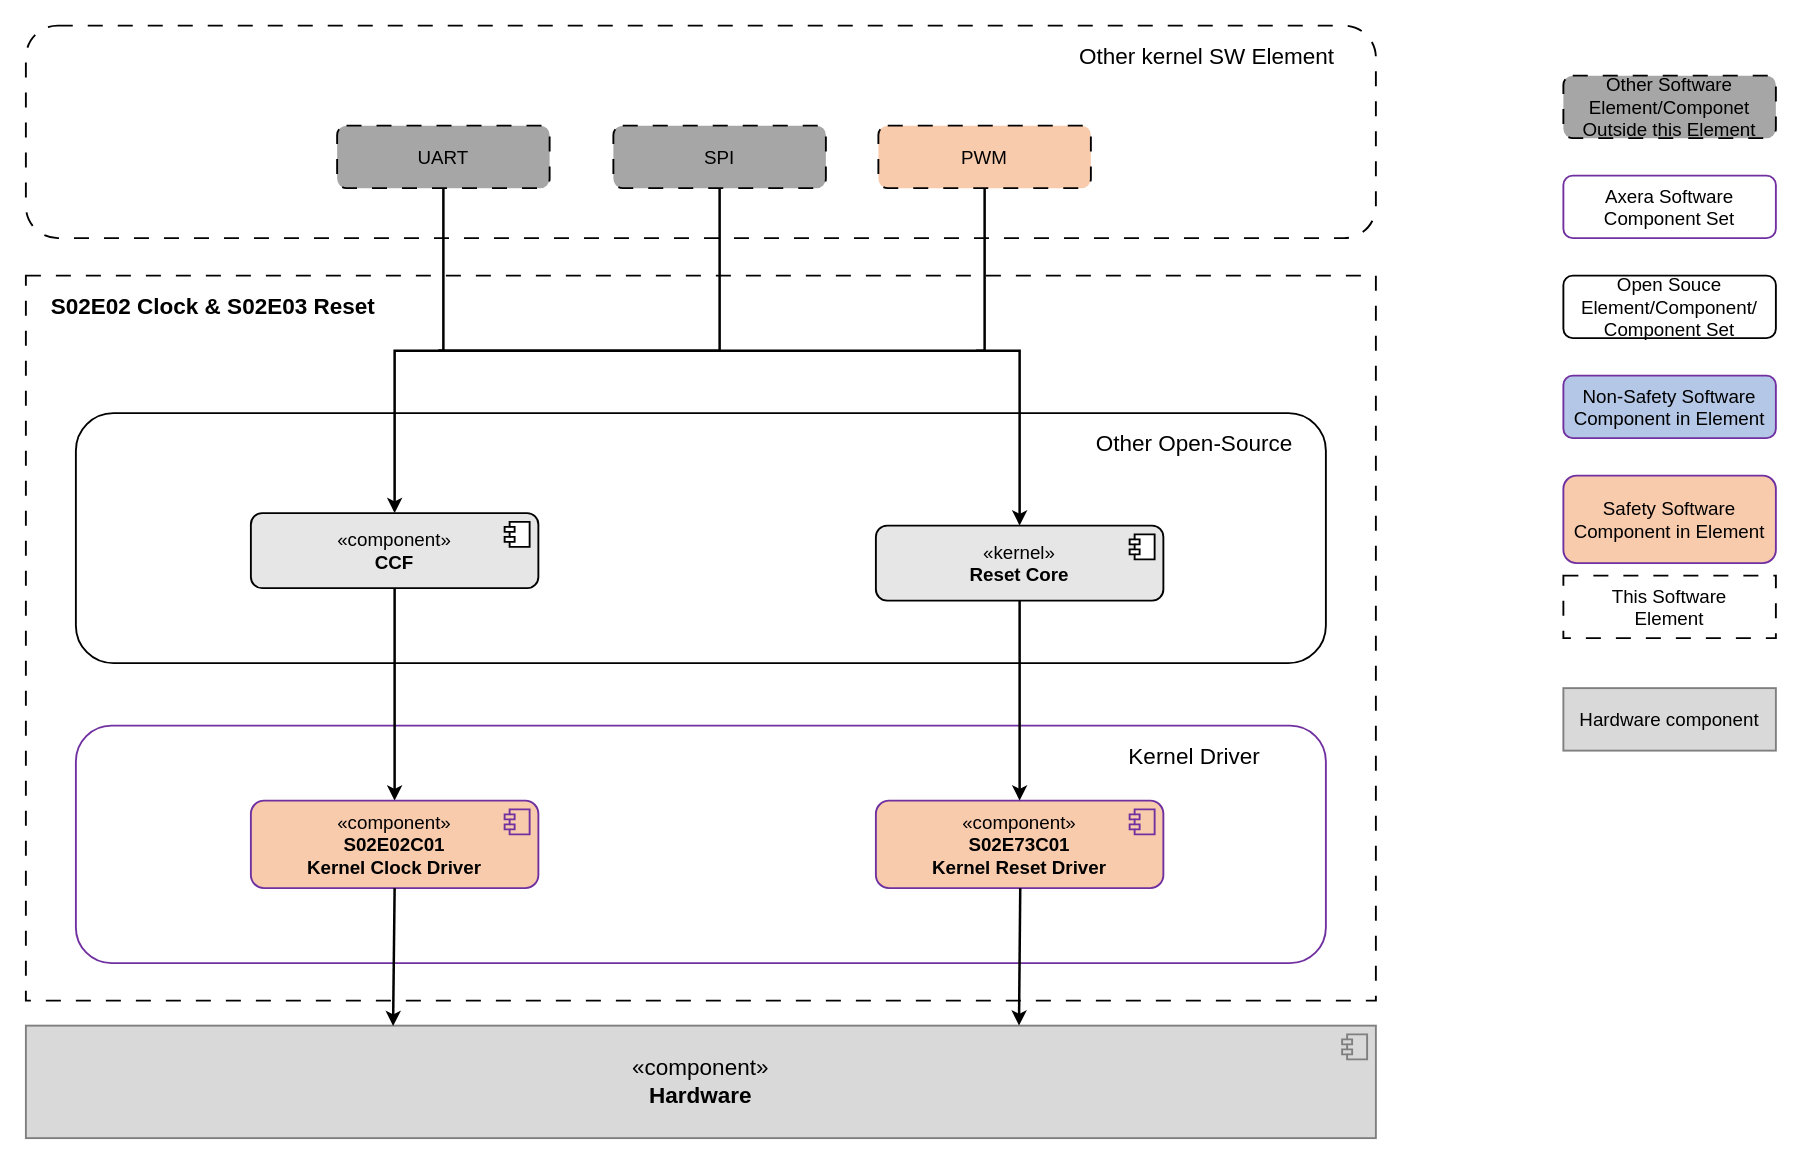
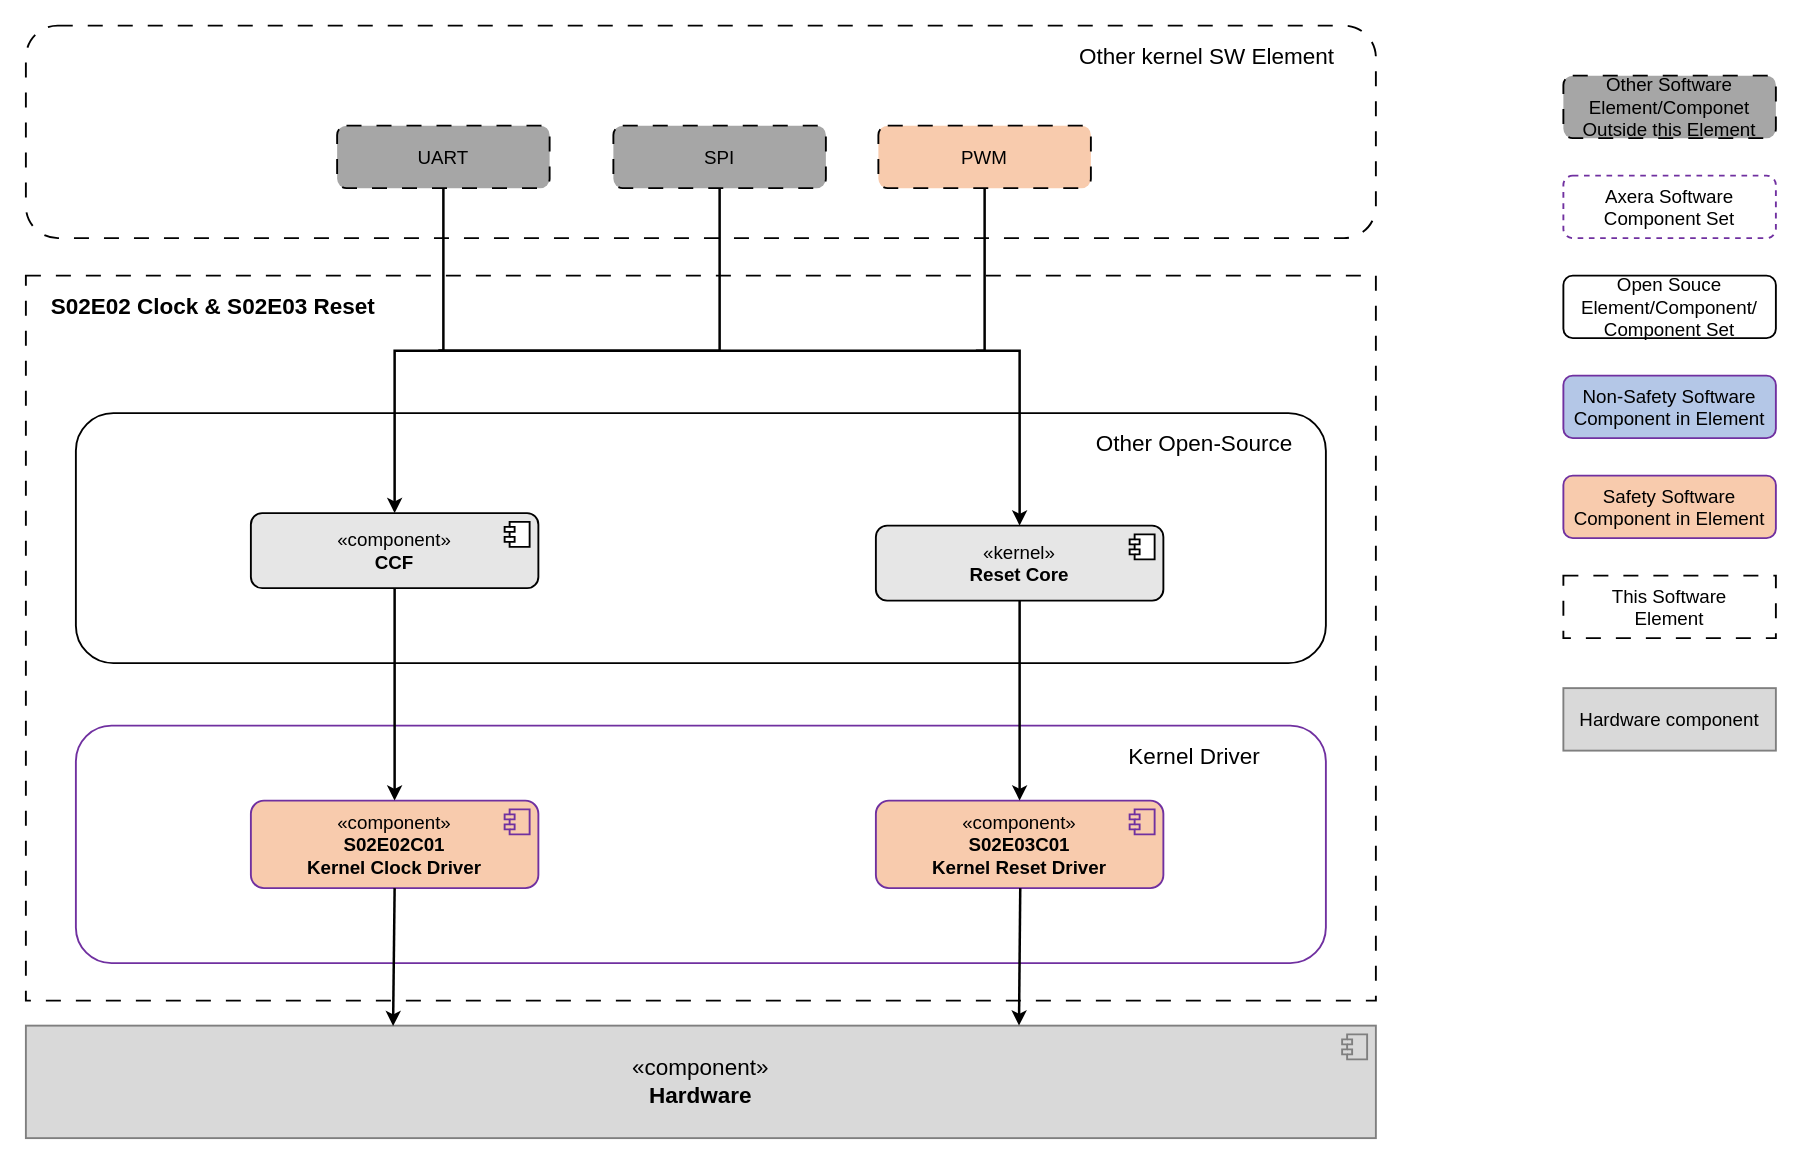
node "Axera Software Component Set": style solid -> dashed
node "Safety Software Component in Element": size 213x88 -> 213x63
node "«component» S02E73C01 Kernel Reset Driver": label "«component» S02E73C01 Kernel Reset Driver" -> "«component» S02E03C01 Kernel Reset Driver"
